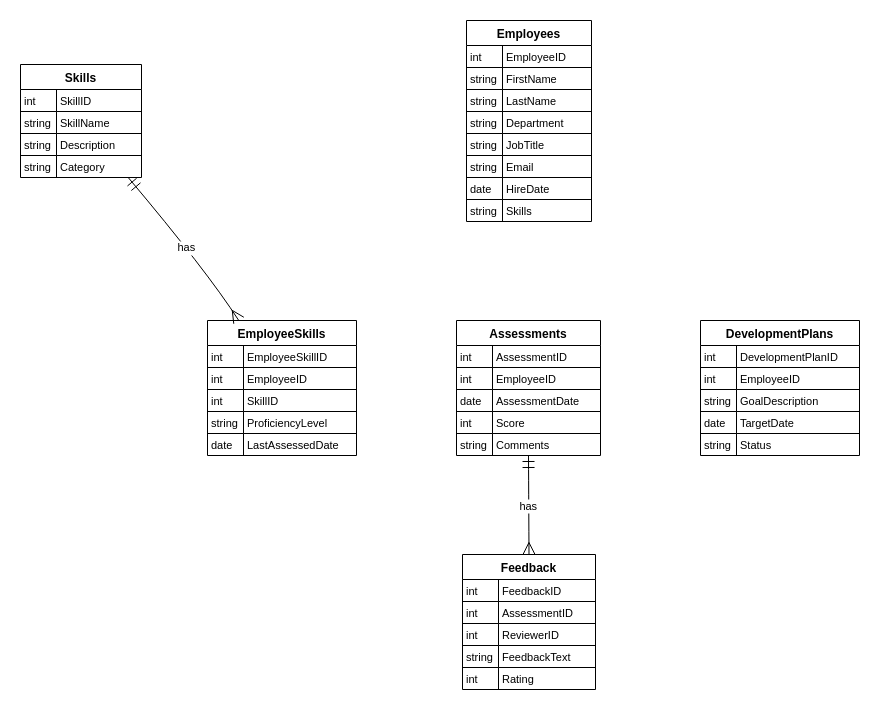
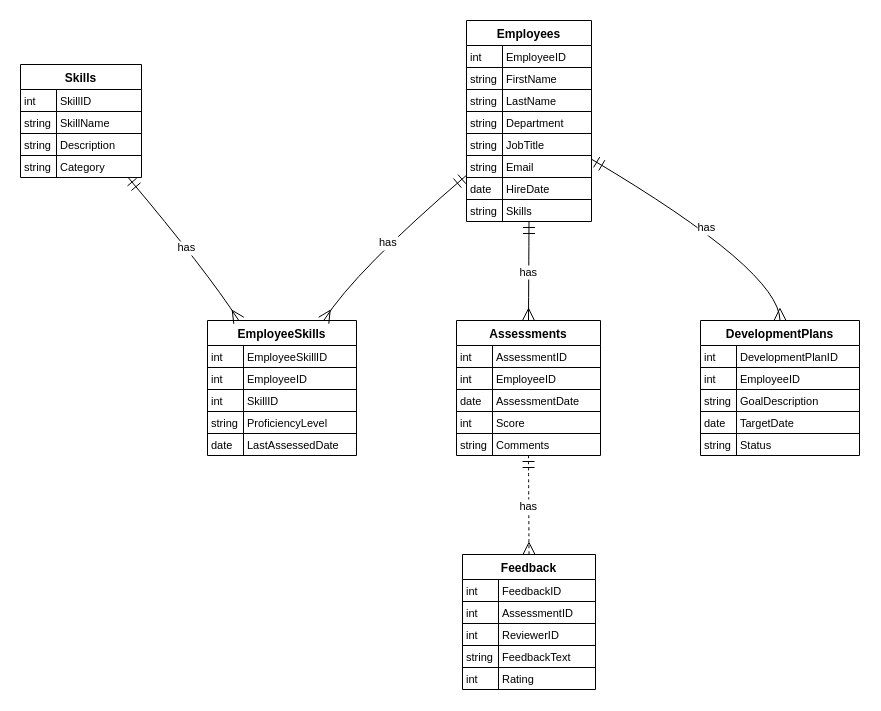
edge "Employees" -- "DevelopmentPlans": added, label "has"
edge "Employees" -- "EmployeeSkills": added, label "has"
edge "Employees" -- "Assessments": added, label "has"
edge "Assessments" -- "Feedback": style solid -> dashed
